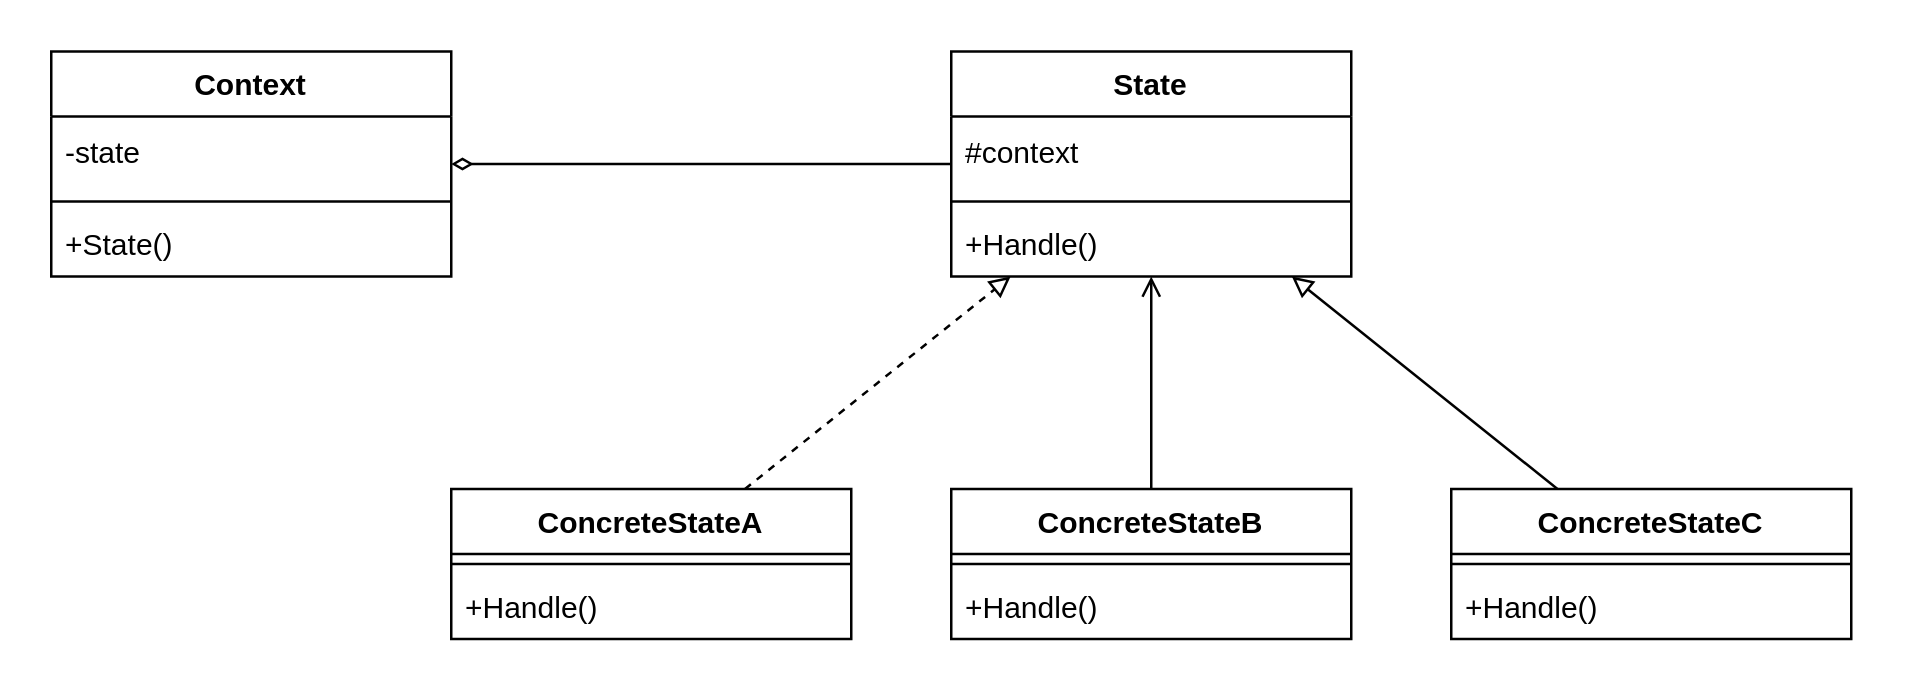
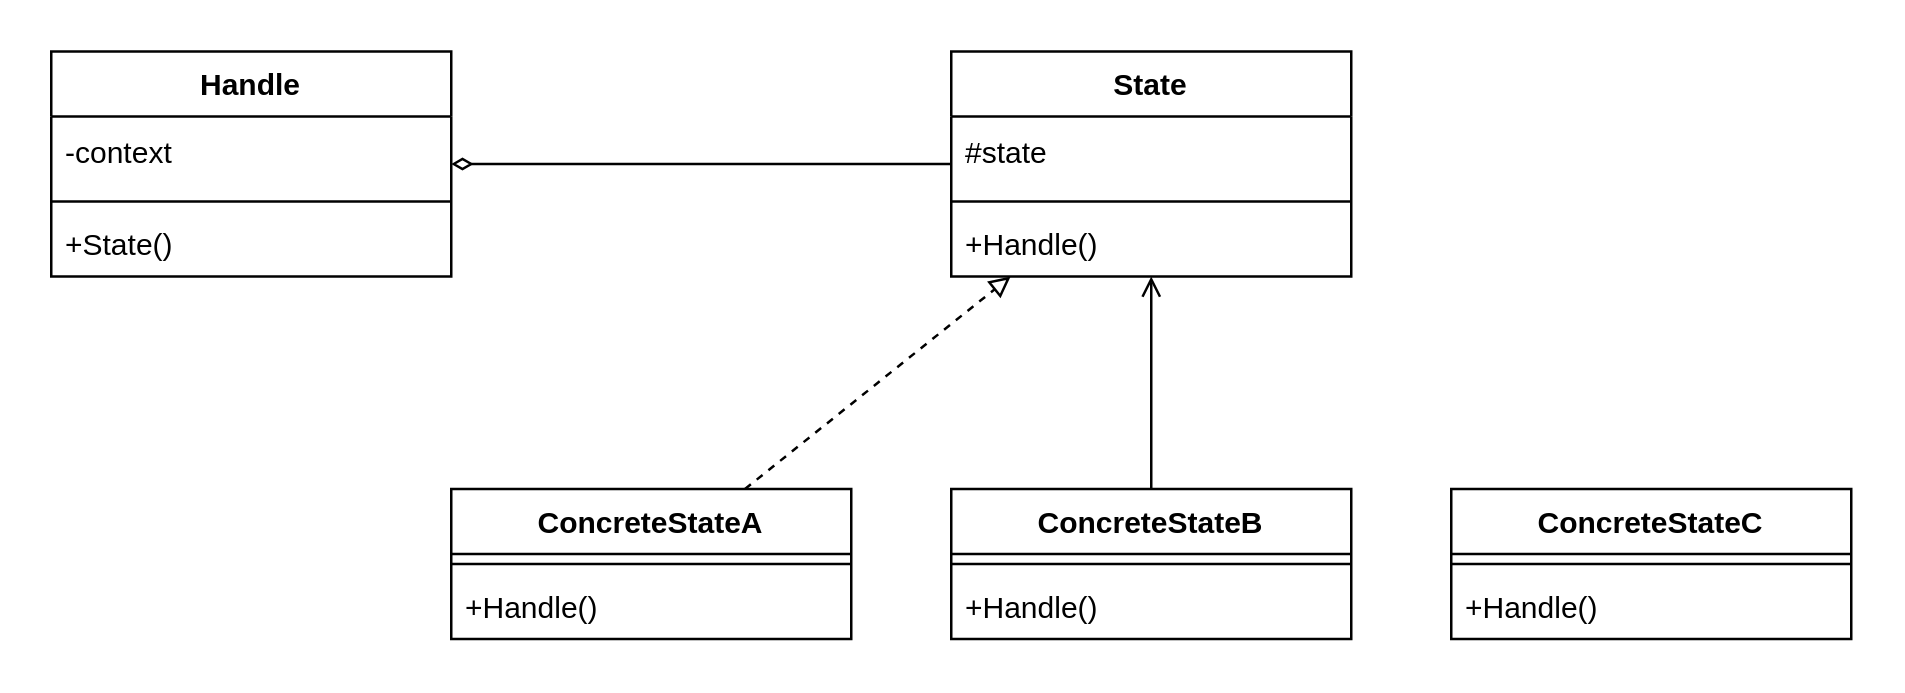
node "Context": label "Context" -> "Handle"
node "-state": label "-state" -> "-context"
node "#context": label "#context" -> "#state"
edge "ConcreteStateC" -> "State": removed
